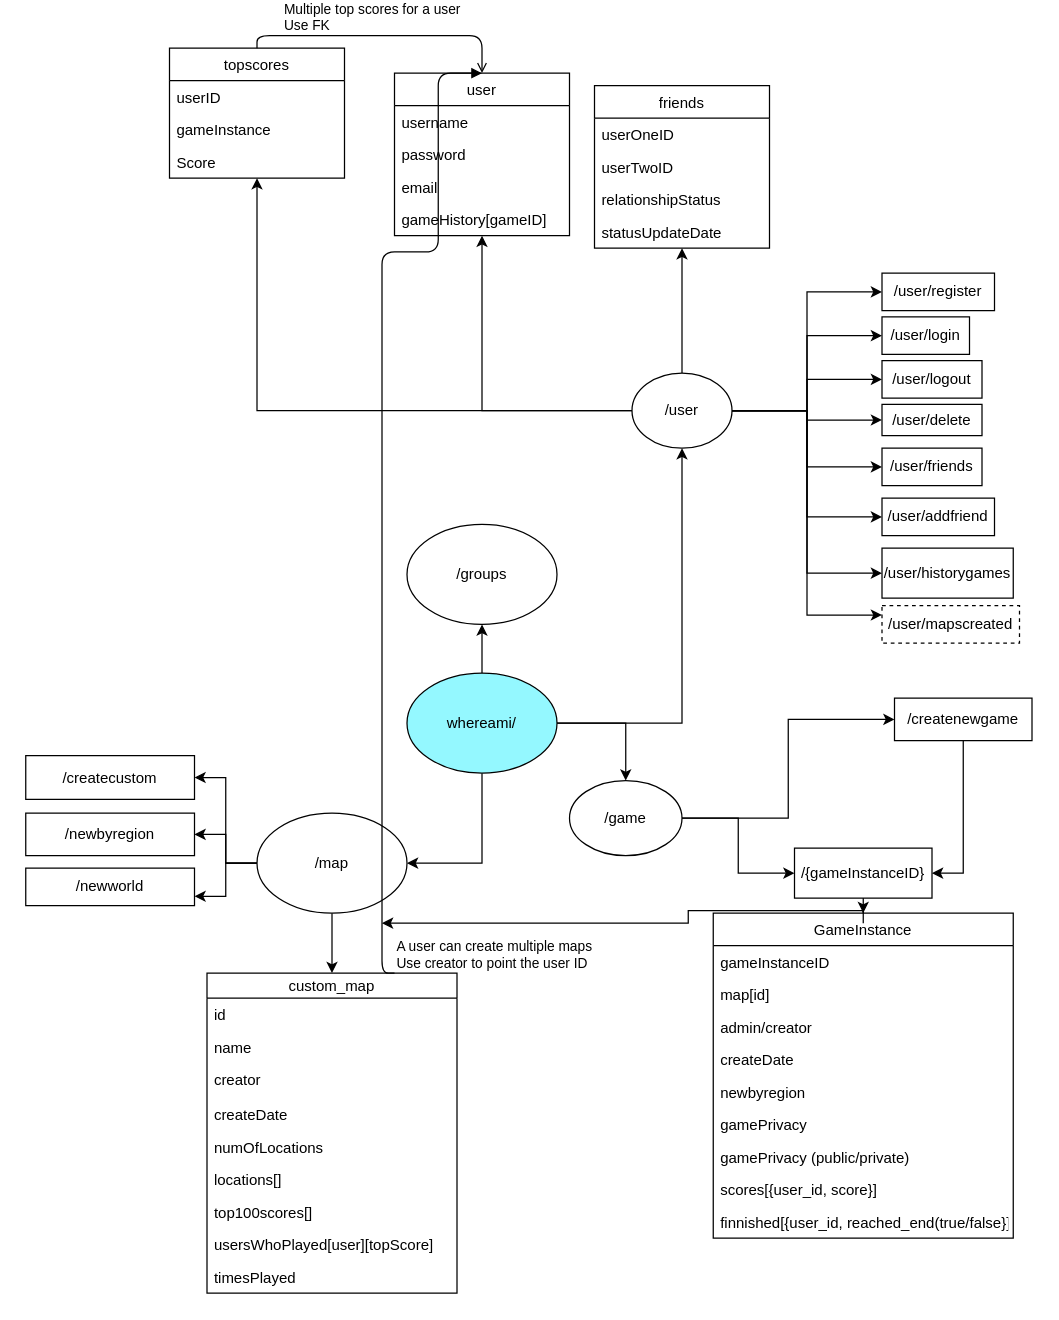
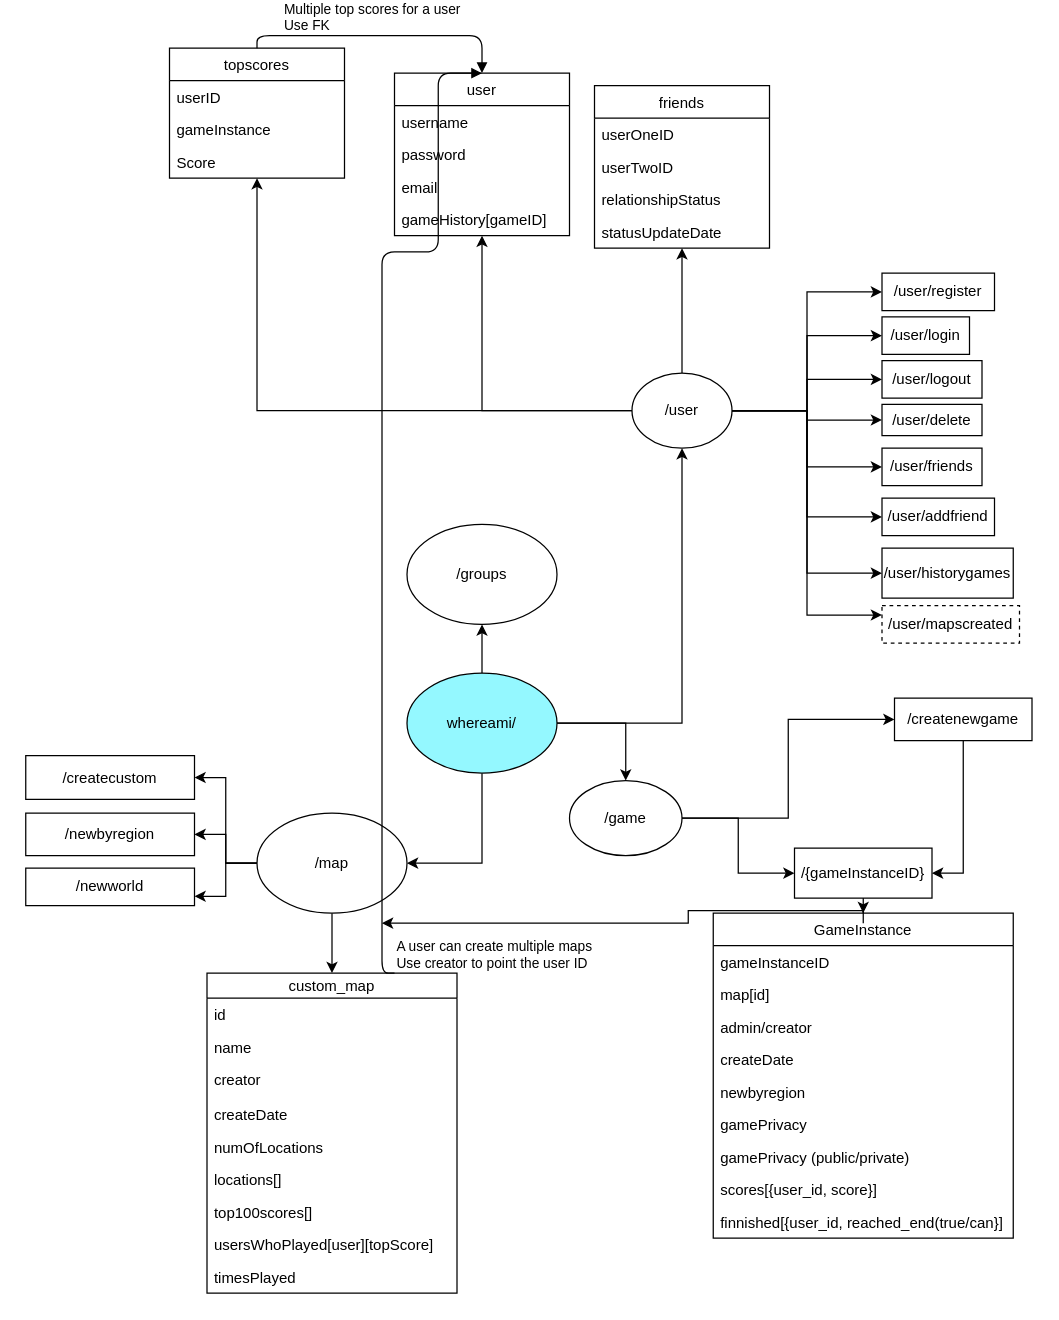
edge "topscores" -> "user": arrowhead open -> block
node "finnished[{user_id, reached_end(true/false}]": label "finnished[{user_id, reached_end(true/false}]" -> "finnished[{user_id, reached_end(true/can}]"
